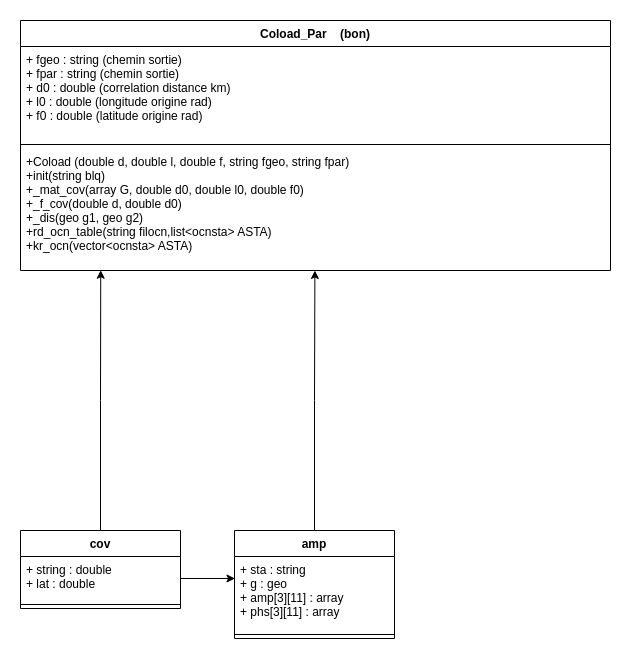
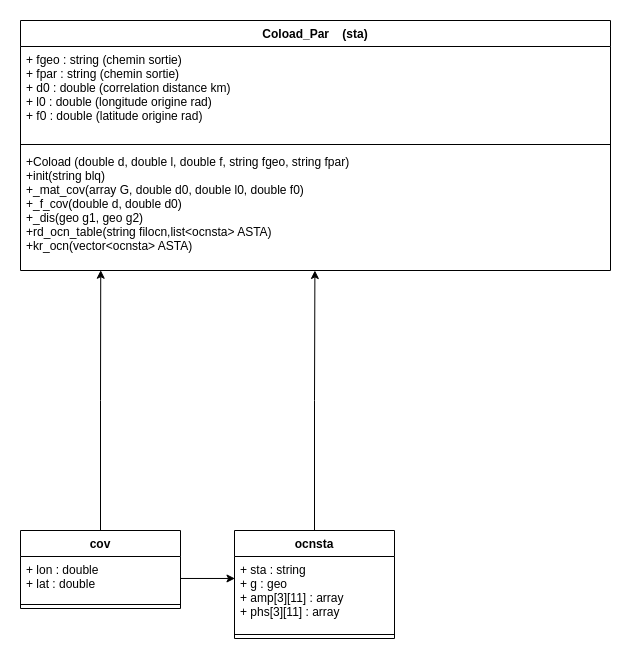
node "Coload_Par (bon)": label "Coload_Par (bon)" -> "Coload_Par (sta)"
node "amp": label "amp" -> "ocnsta"
node "+ string : double + lat : double": label "+ string : double + lat : double" -> "+ lon : double + lat : double"
